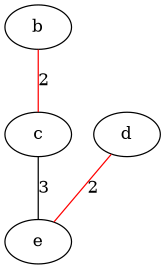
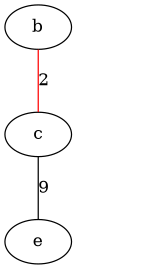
node "d": removed
edge "c" -- "e": label "3" -> "9"
